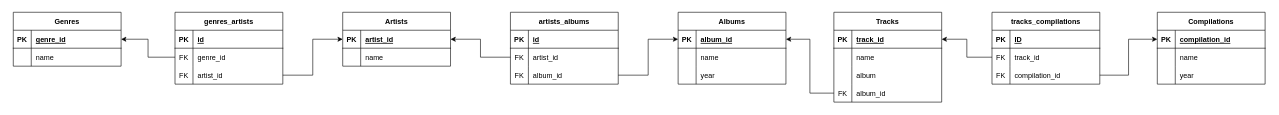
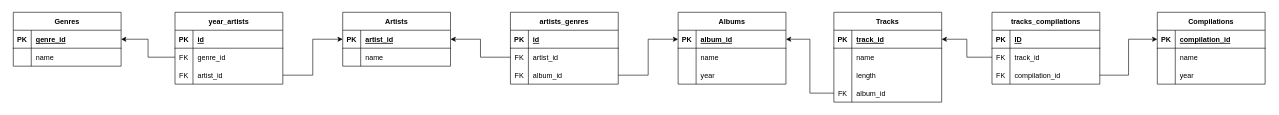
node "genres_artists": label "genres_artists" -> "year_artists"
node "artists_albums": label "artists_albums" -> "artists_genres"
node "album": label "album" -> "length"
